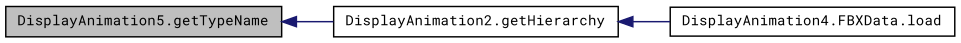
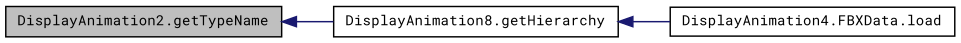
node "DisplayAnimation5.getTypeName": label "DisplayAnimation5.getTypeName" -> "DisplayAnimation2.getTypeName"
node "DisplayAnimation2.getHierarchy": label "DisplayAnimation2.getHierarchy" -> "DisplayAnimation8.getHierarchy"
